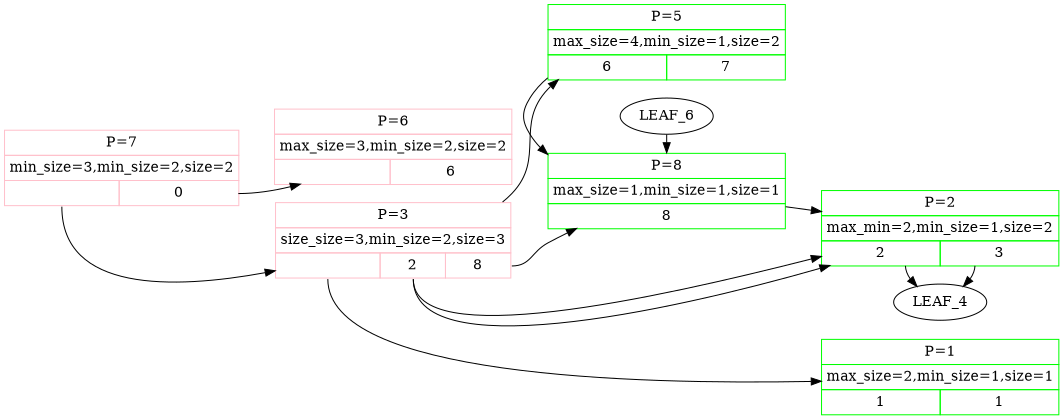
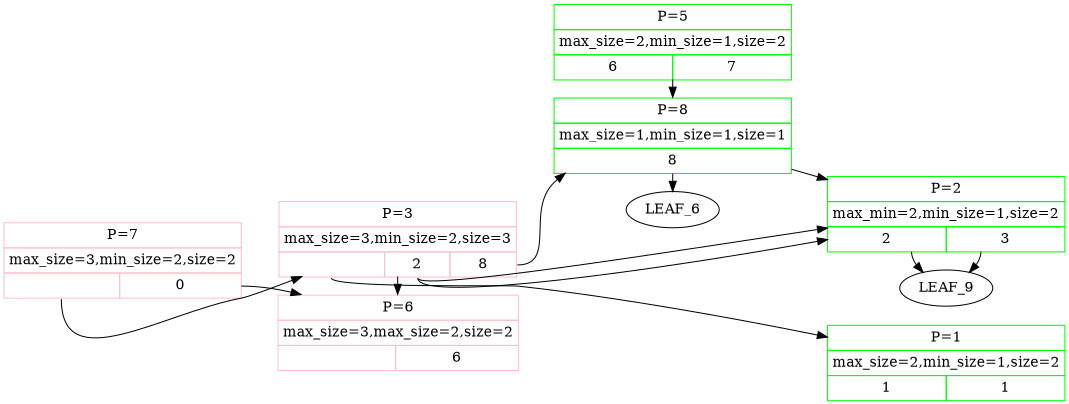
node "P=5": text "max_size=4,min_size=1,size=2" -> "max_size=2,min_size=1,size=2"
edge "LEAF_6" -> "P=8": reversed
node "P=6": text "max_size=3,min_size=2,size=2" -> "max_size=3,max_size=2,size=2"
edge "P=3" -> "P=5": now "P=3" -> "P=6"
node "P=7": text "min_size=3,min_size=2,size=2" -> "max_size=3,min_size=2,size=2"
node "P=3": text "size_size=3,min_size=2,size=3" -> "max_size=3,min_size=2,size=3"
node "LEAF_4": label "LEAF_4" -> "LEAF_9"
node "P=1": text "max_size=2,min_size=1,size=1" -> "max_size=2,min_size=1,size=2"
